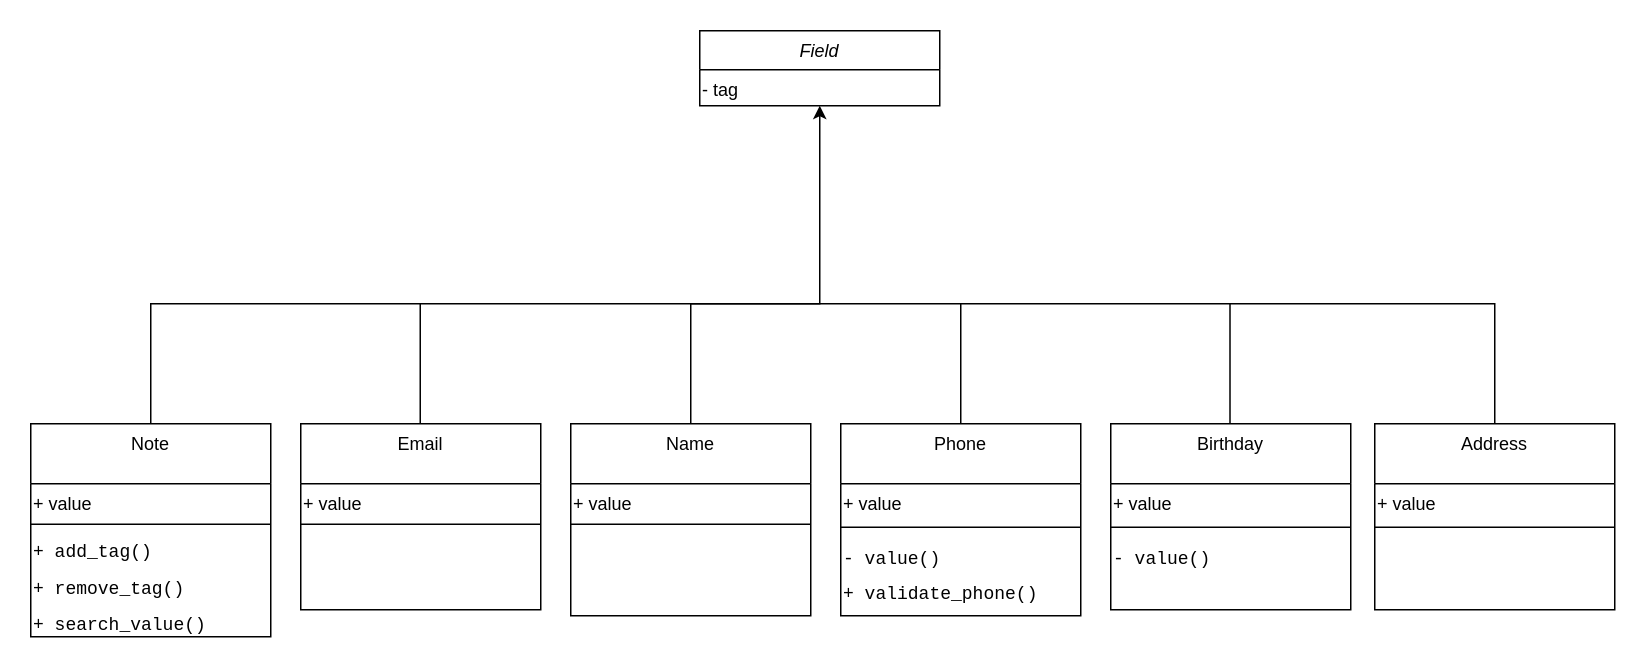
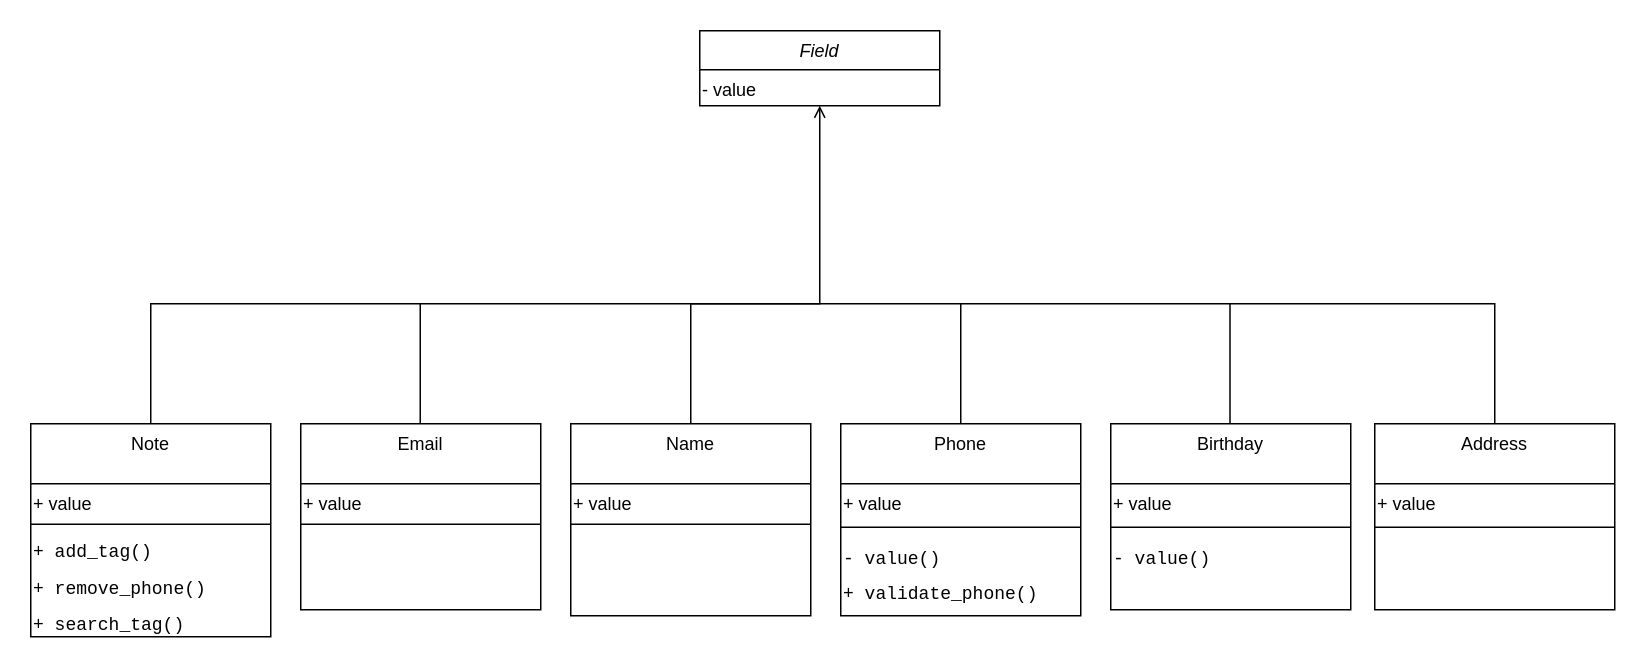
node "- tag": label "- tag" -> "- value"
edge "Name" -> "Field": arrowhead classic -> open
node "+ remove_tag()": label "+ remove_tag()" -> "+ remove_phone()"
node "+ search_value()": label "+ search_value()" -> "+ search_tag()"
